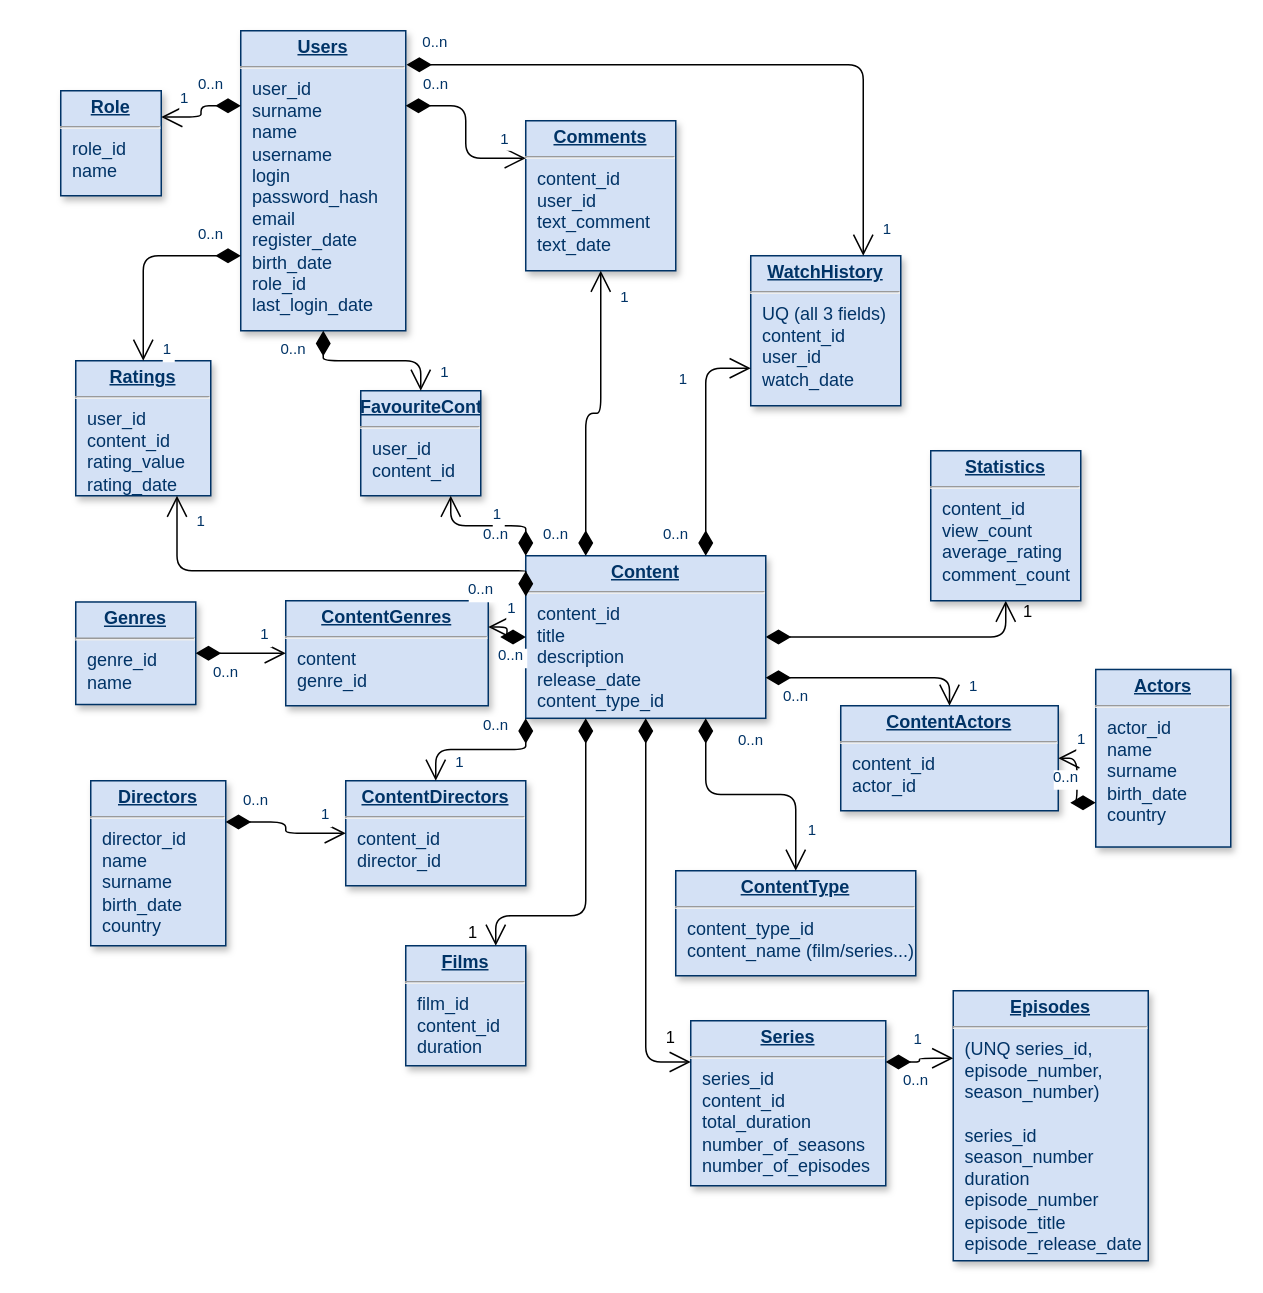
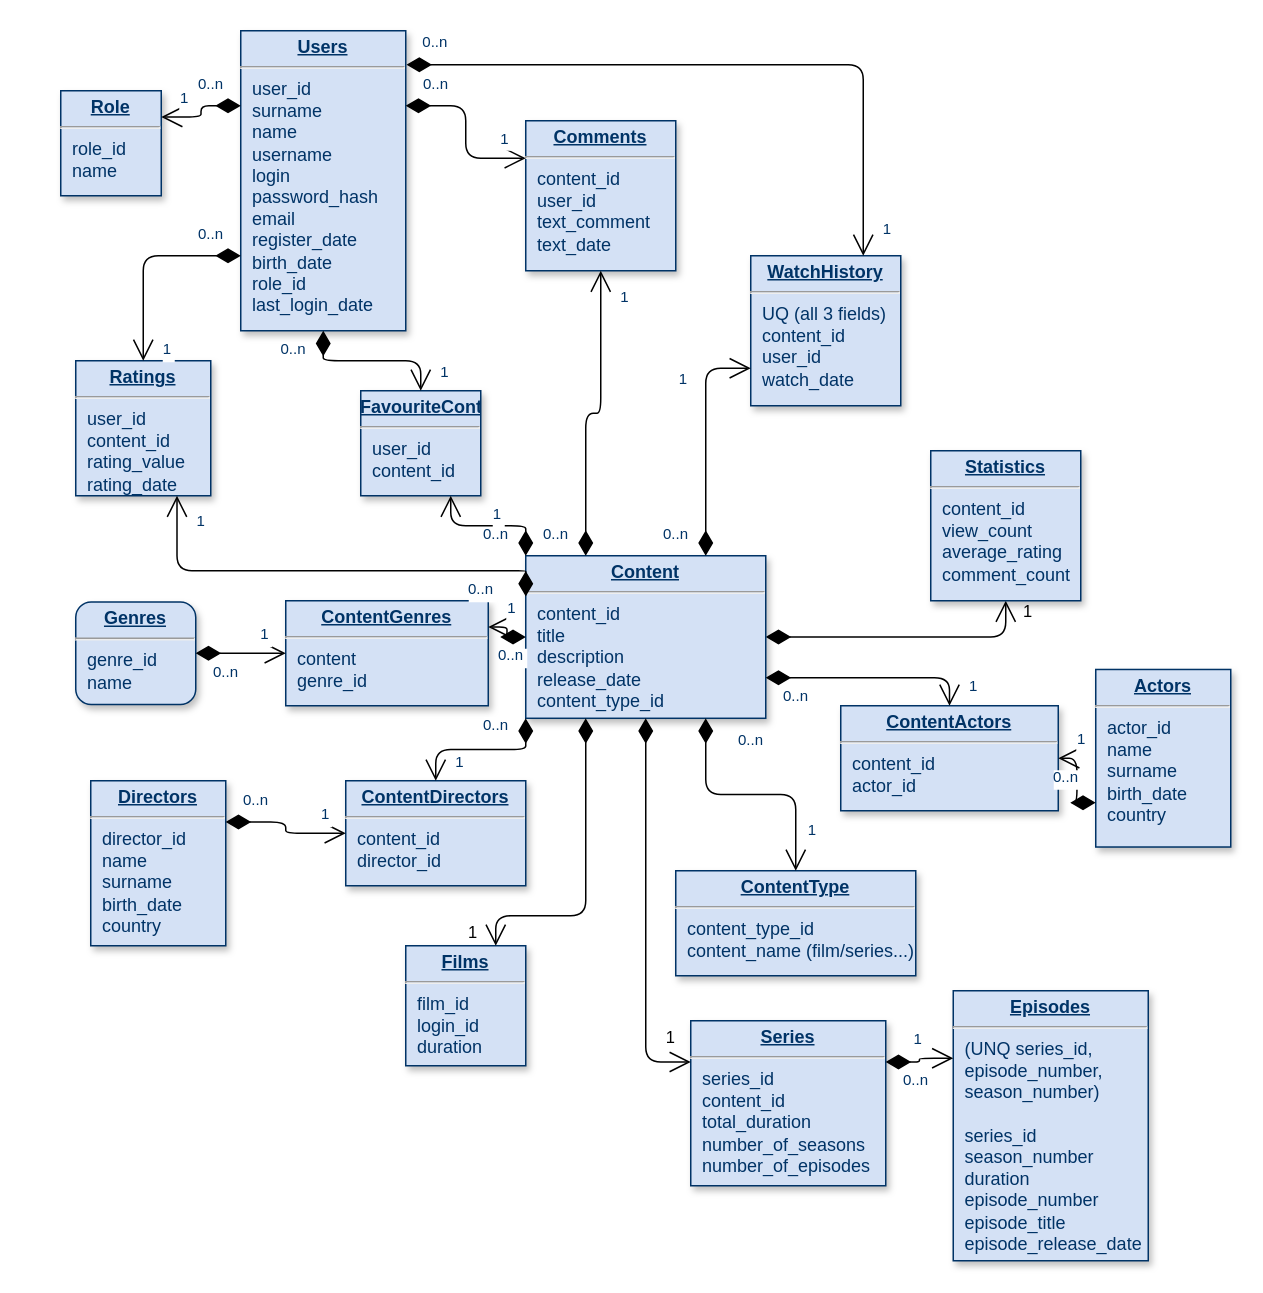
node "Genres genre_id name": shape rectangle -> rounded rectangle
node "Films film_id content_id duration": label "Films film_id content_id duration" -> "Films film_id login_id duration"
